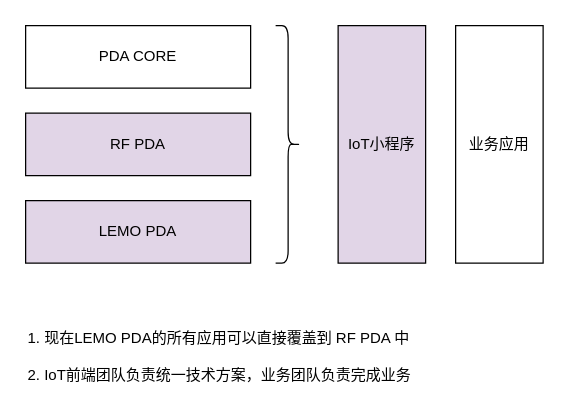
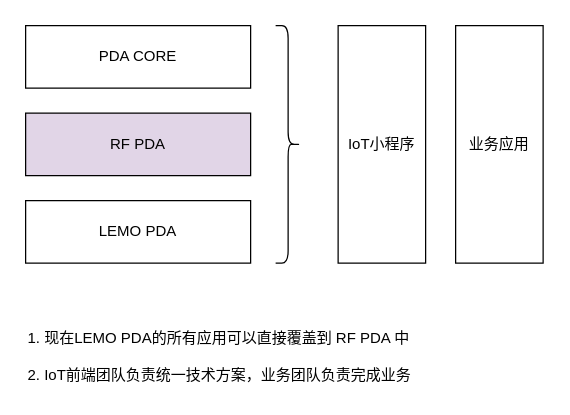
node "IoT小程序": fillcolor #e1d5e7 -> #ffffff
node "LEMO PDA": fillcolor #e1d5e7 -> #ffffff
